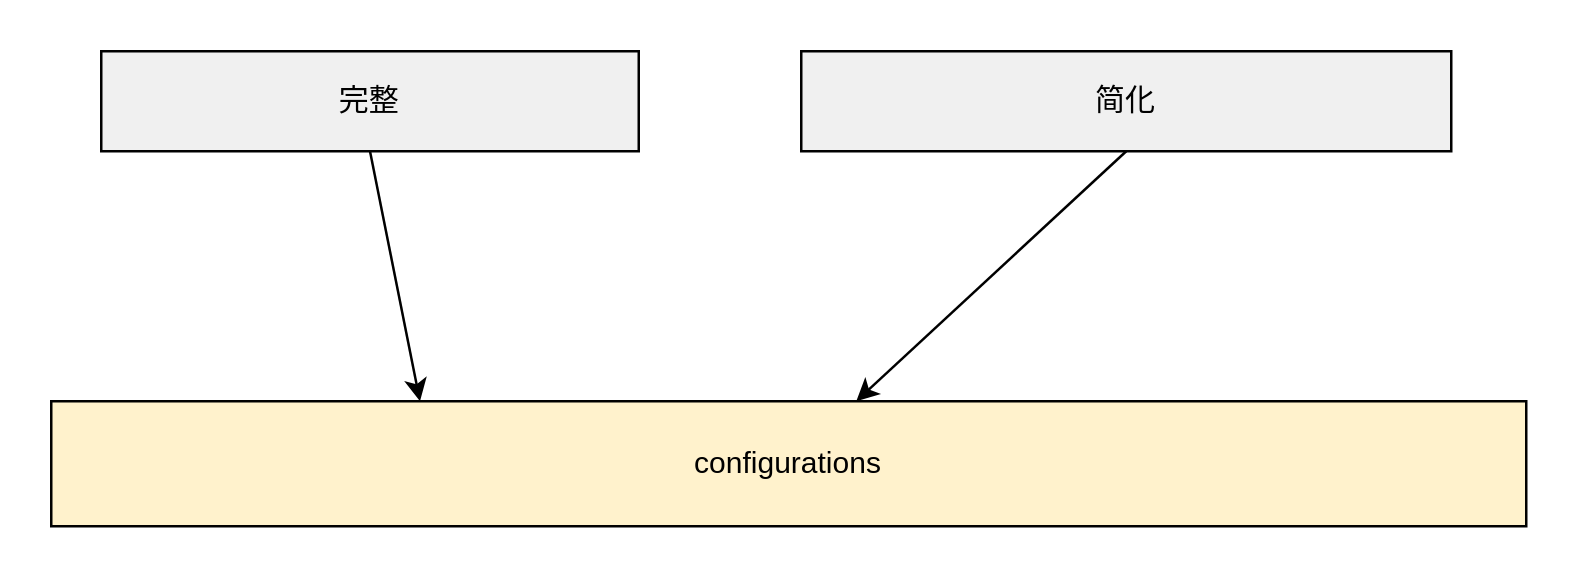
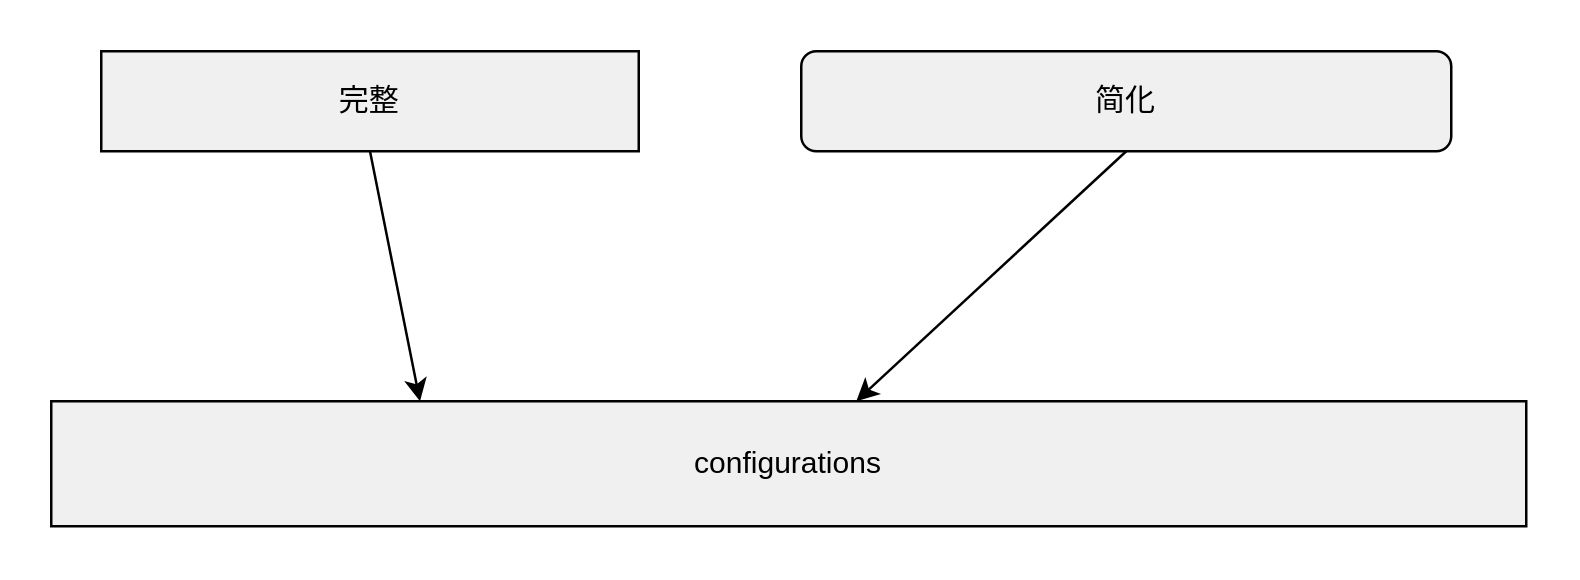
node "简化": shape rectangle -> rounded rectangle
node "configurations": fillcolor #fff2cc -> #f0f0f0
